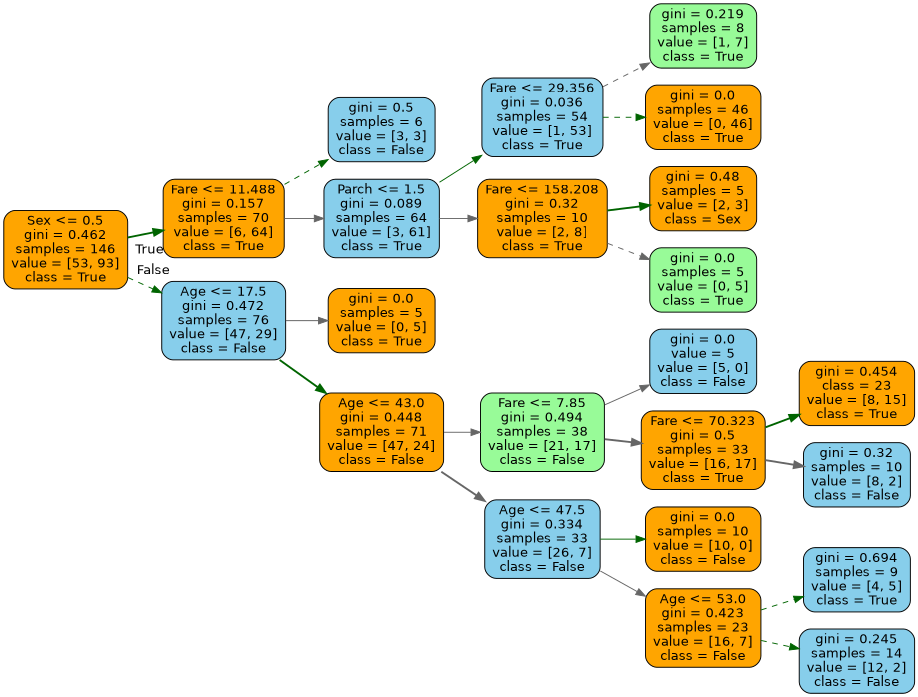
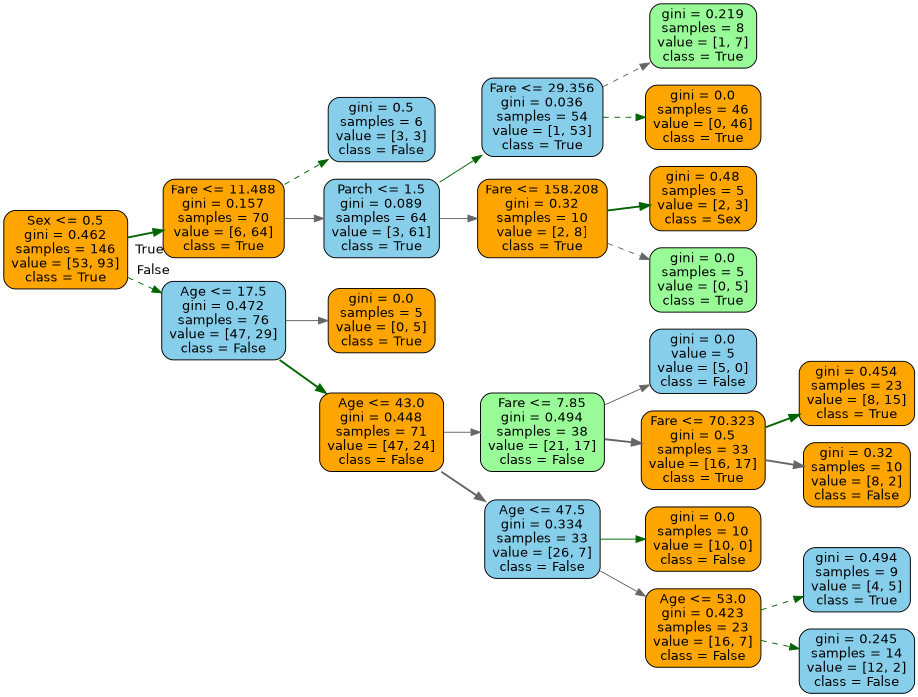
node "gini = 0.454 class = 23 value = [8, 15] class = True": label "gini = 0.454 class = 23 value = [8, 15] class = True" -> "gini = 0.454 samples = 23 value = [8, 15] class = True"
node "gini = 0.32 samples = 10 value = [8, 2] class = False": fillcolor skyblue -> orange
node "gini = 0.694 samples = 9 value = [4, 5] class = True": label "gini = 0.694 samples = 9 value = [4, 5] class = True" -> "gini = 0.494 samples = 9 value = [4, 5] class = True"
